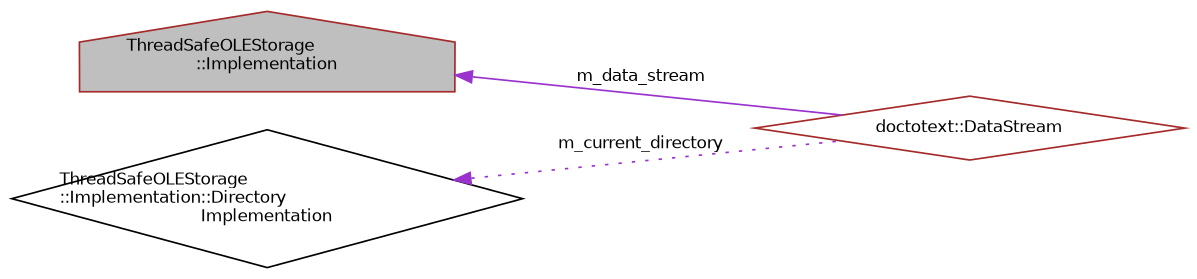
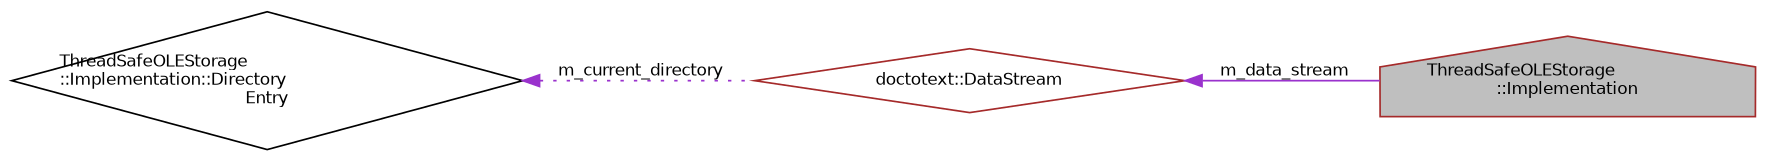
edge "doctotext::DataStream" -> "ThreadSafeOLEStorage ::Implementation": reversed
node "ThreadSafeOLEStorage ::Implementation::Directory Implementation": label "ThreadSafeOLEStorage ::Implementation::Directory Implementation" -> "ThreadSafeOLEStorage ::Implementation::Directory Entry"
